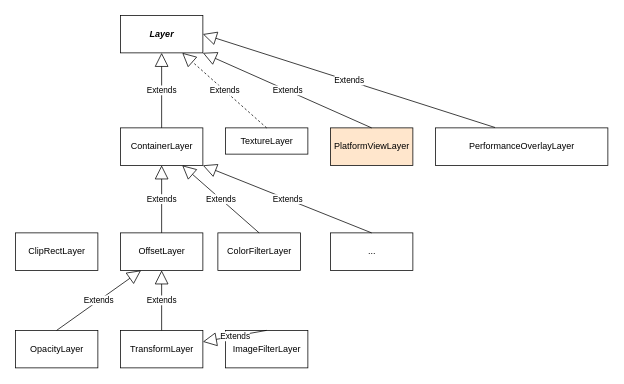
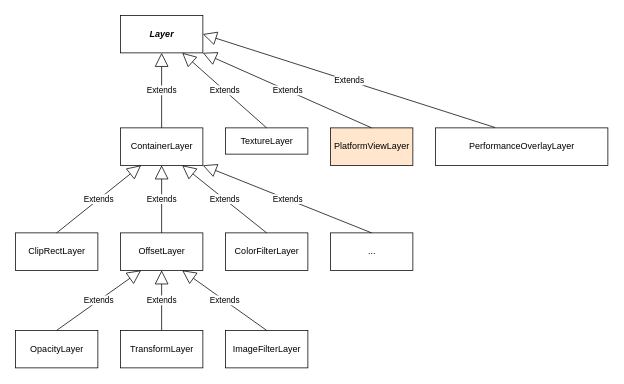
edge "TextureLayer" -> "Layer": style dashed -> solid
edge "ClipRectLayer" -> "ContainerLayer": added, label "Extends"
node "ColorFilterLayer": moved (259, 252) -> (267, 252)
edge "ImageFilterLayer" -> "TransformLayer": now "ImageFilterLayer" -> "OffsetLayer"
